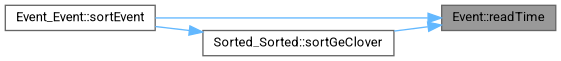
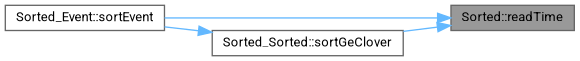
node "Event_Event::sortEvent": label "Event_Event::sortEvent" -> "Sorted_Event::sortEvent"
node "Event::readTime": label "Event::readTime" -> "Sorted::readTime"
